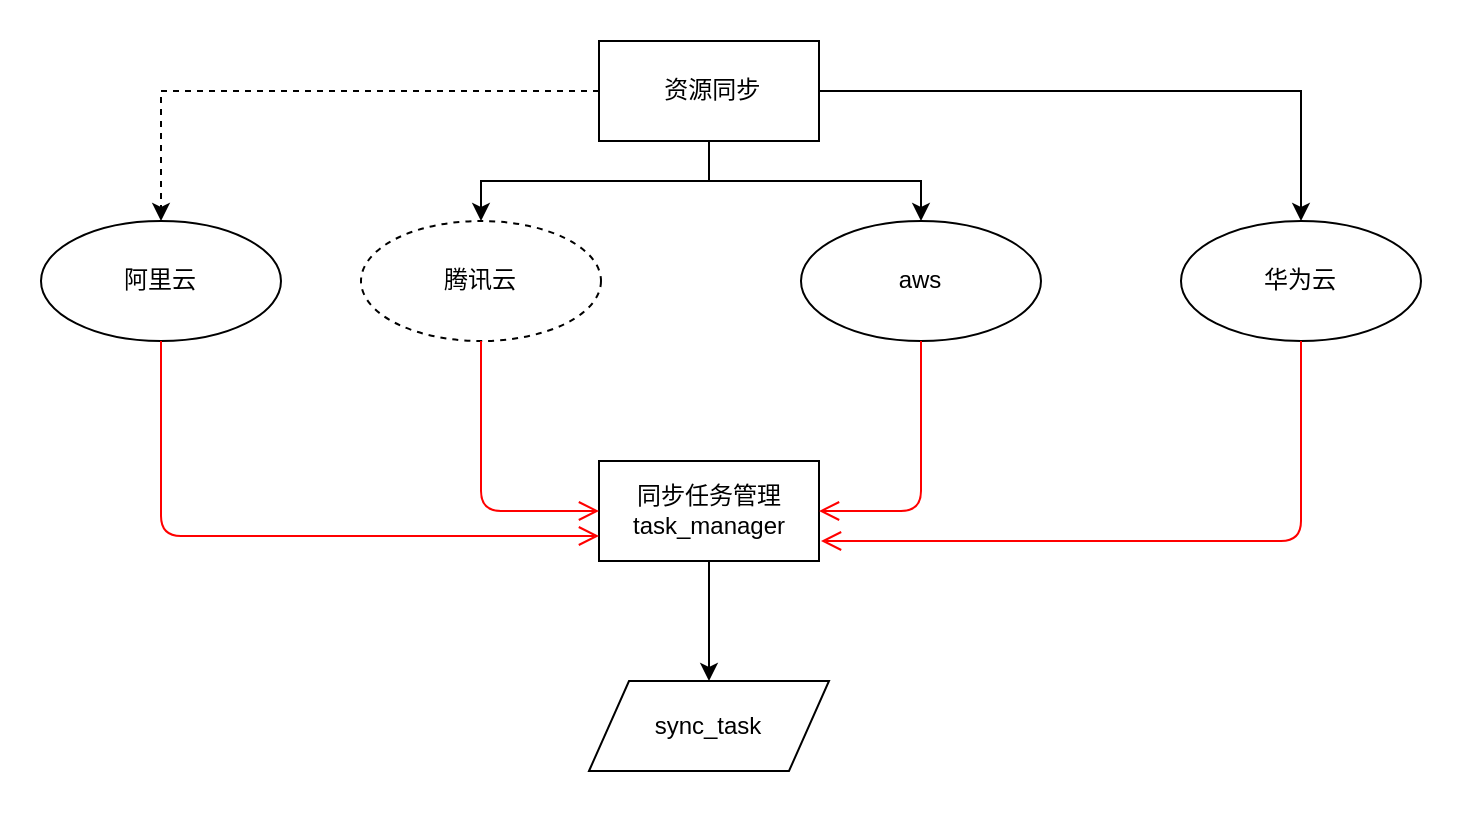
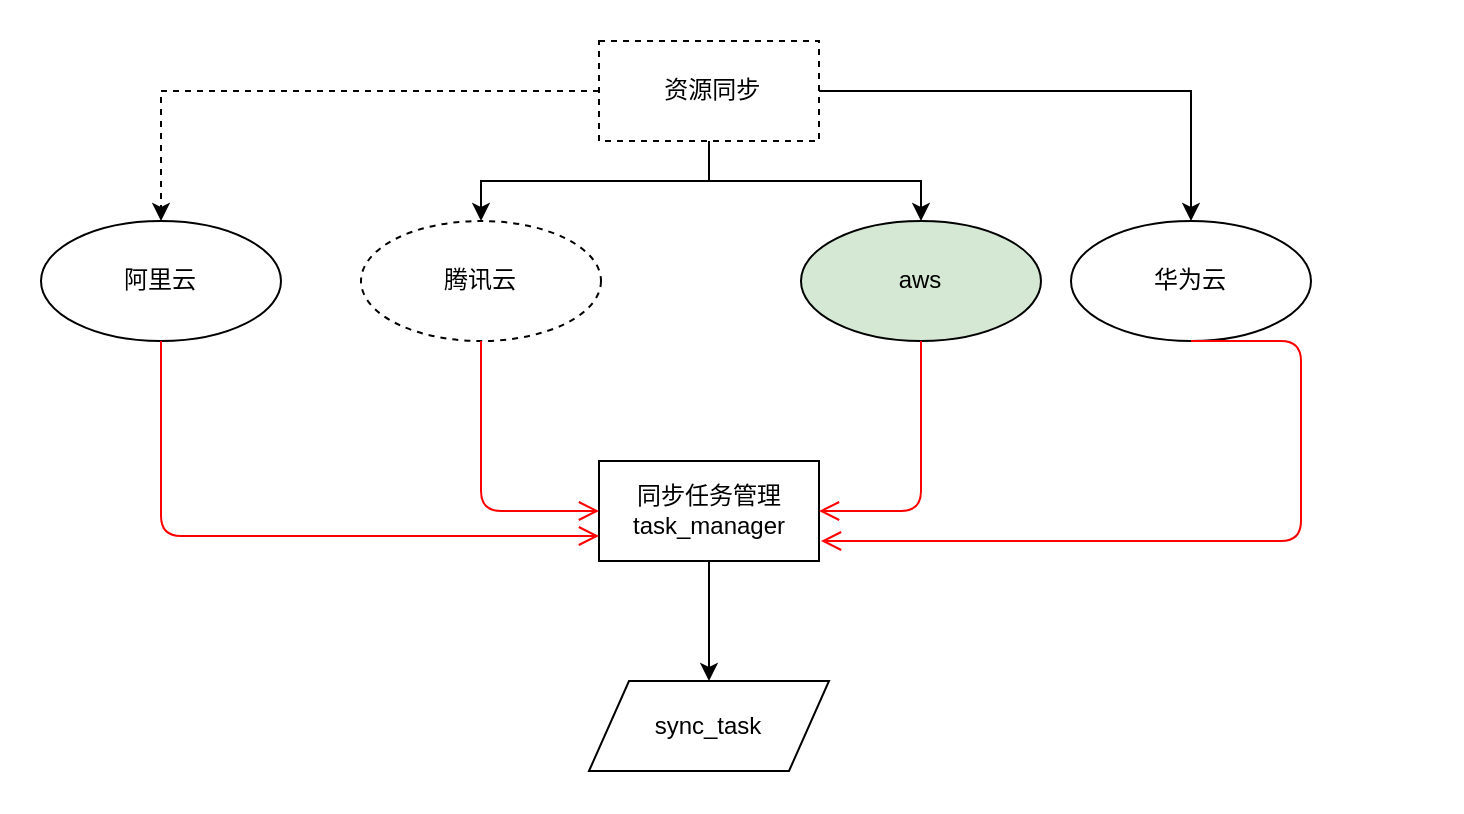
node "资源同步": style solid -> dashed
node "aws": fillcolor #ffffff -> #d5e8d4
node "华为云": moved (1301, 281) -> (1191, 281)
